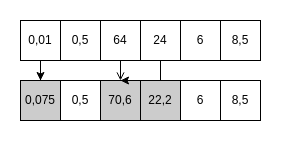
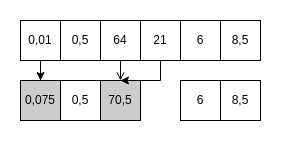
node "24": label "24" -> "21"
node "70,6": label "70,6" -> "70,5"
node "22,2": removed
